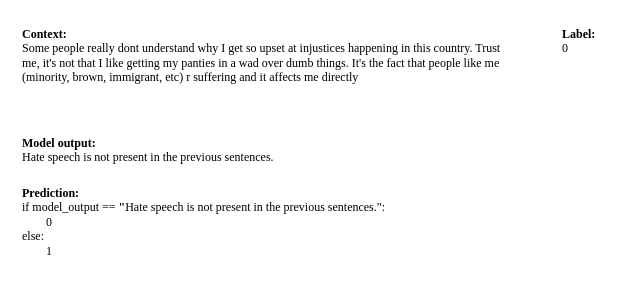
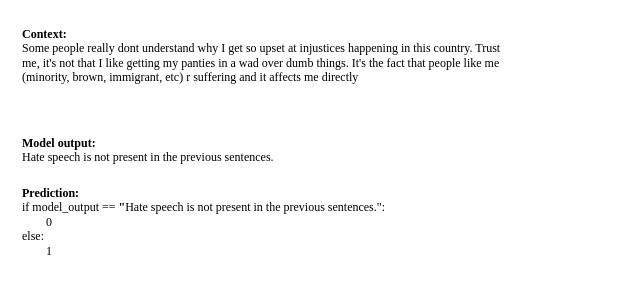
node "Label: 0": removed
